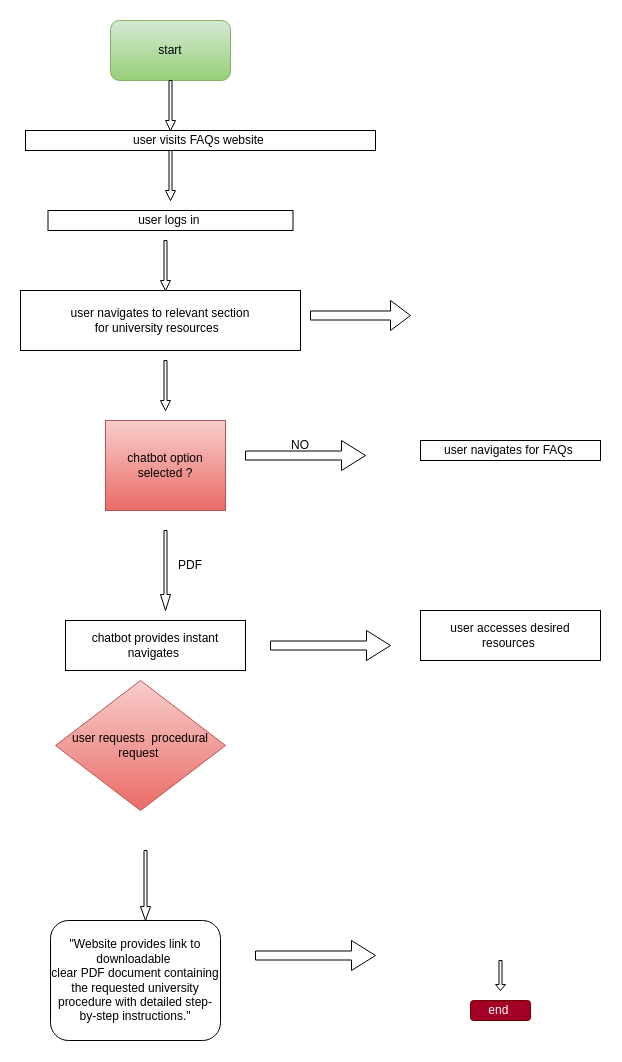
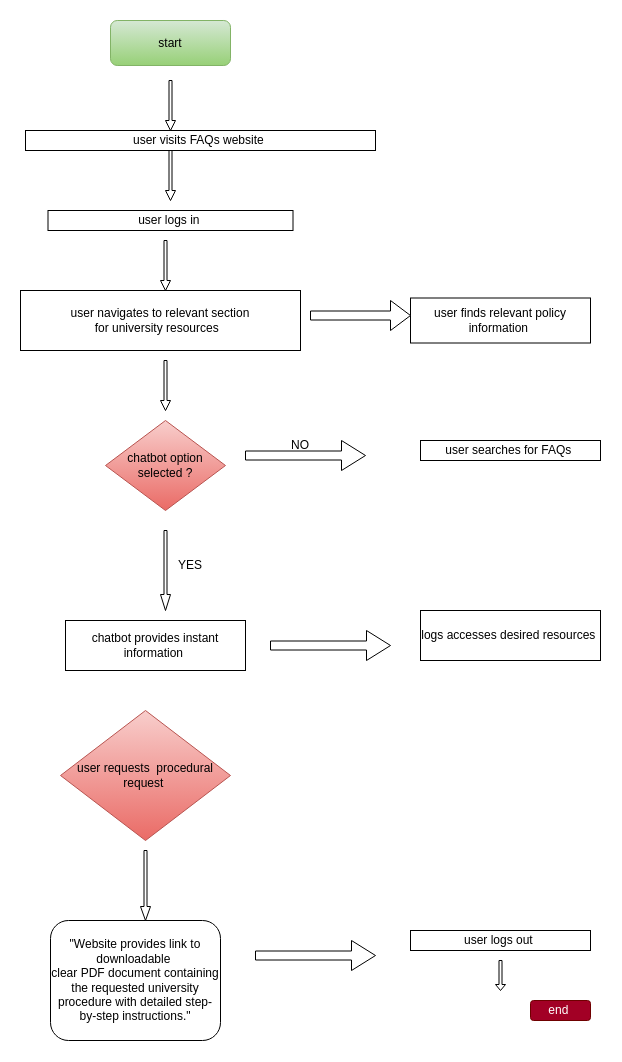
node "start": size 120x60 -> 120x45
node "user finds relevant policy information": added
node "user navigates for FAQs": label "user navigates for FAQs" -> "user searches for FAQs"
node "chatbot option selected ?": shape rectangle -> diamond
node "PDF": label "PDF" -> "YES"
node "user accesses desired resources": label "user accesses desired resources" -> "logs accesses desired resources"
node "chatbot provides instant navigates": label "chatbot provides instant navigates" -> "chatbot provides instant information"
node "user requests procedural request": moved (141, 746) -> (146, 776)
node "user logs out": added
node "end": moved (501, 1011) -> (561, 1011)
